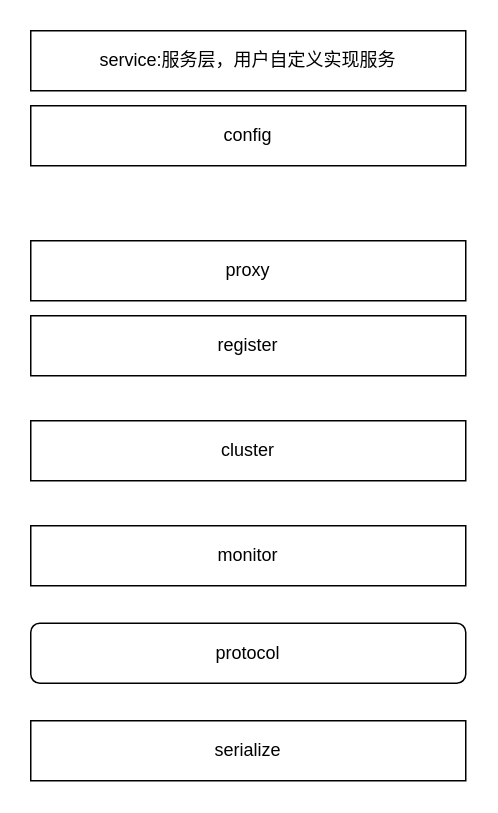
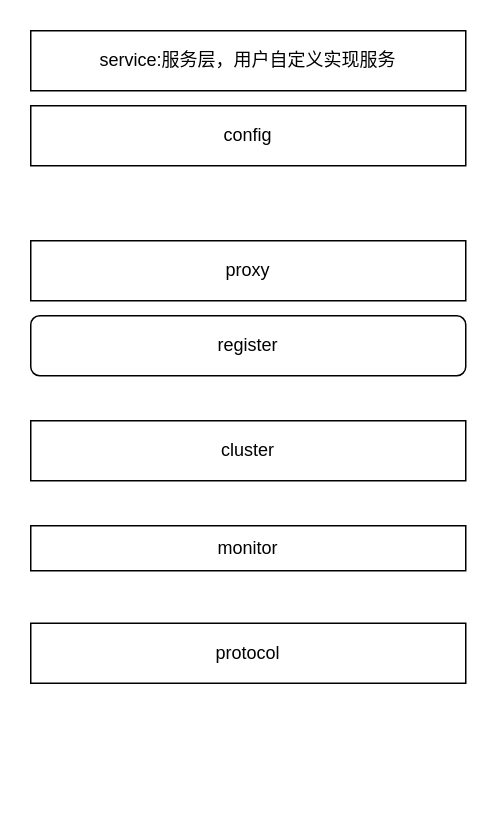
node "register": shape rectangle -> rounded rectangle
node "monitor": size 435x60 -> 435x45
node "protocol": shape rounded rectangle -> rectangle
node "serialize": removed
